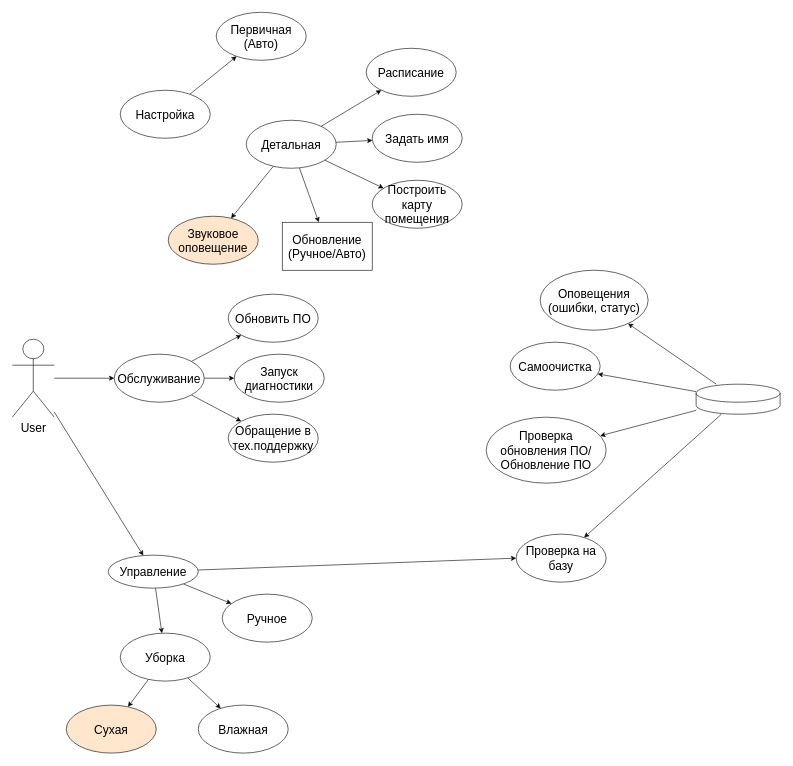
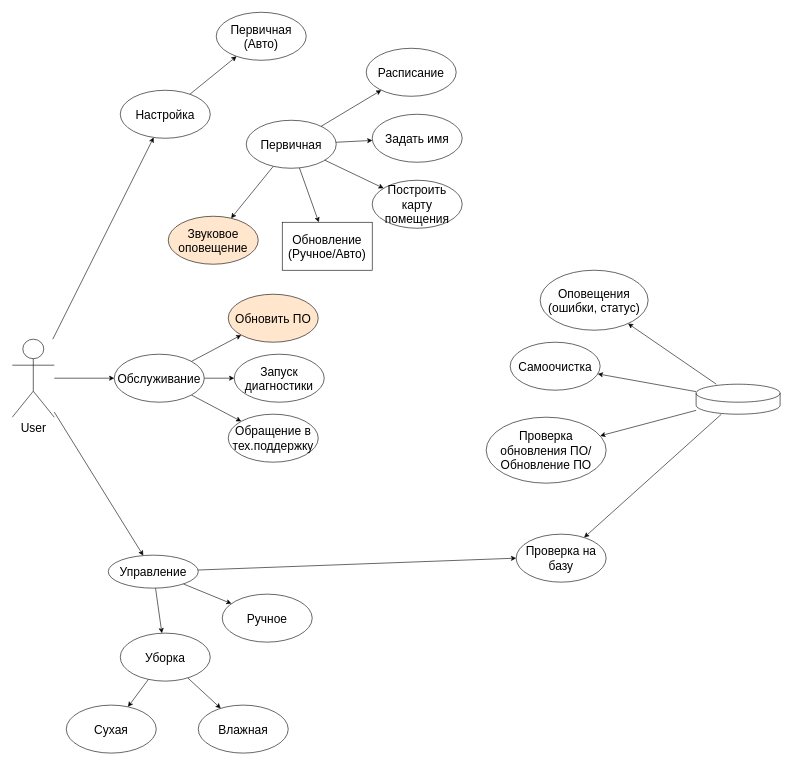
node "Детальная": label "Детальная" -> "Первичная"
edge "User" -> "Настройка": added
node "Обновить ПО": fillcolor #ffffff -> #ffe6cc
node "Сухая": fillcolor #ffe6cc -> #ffffff
